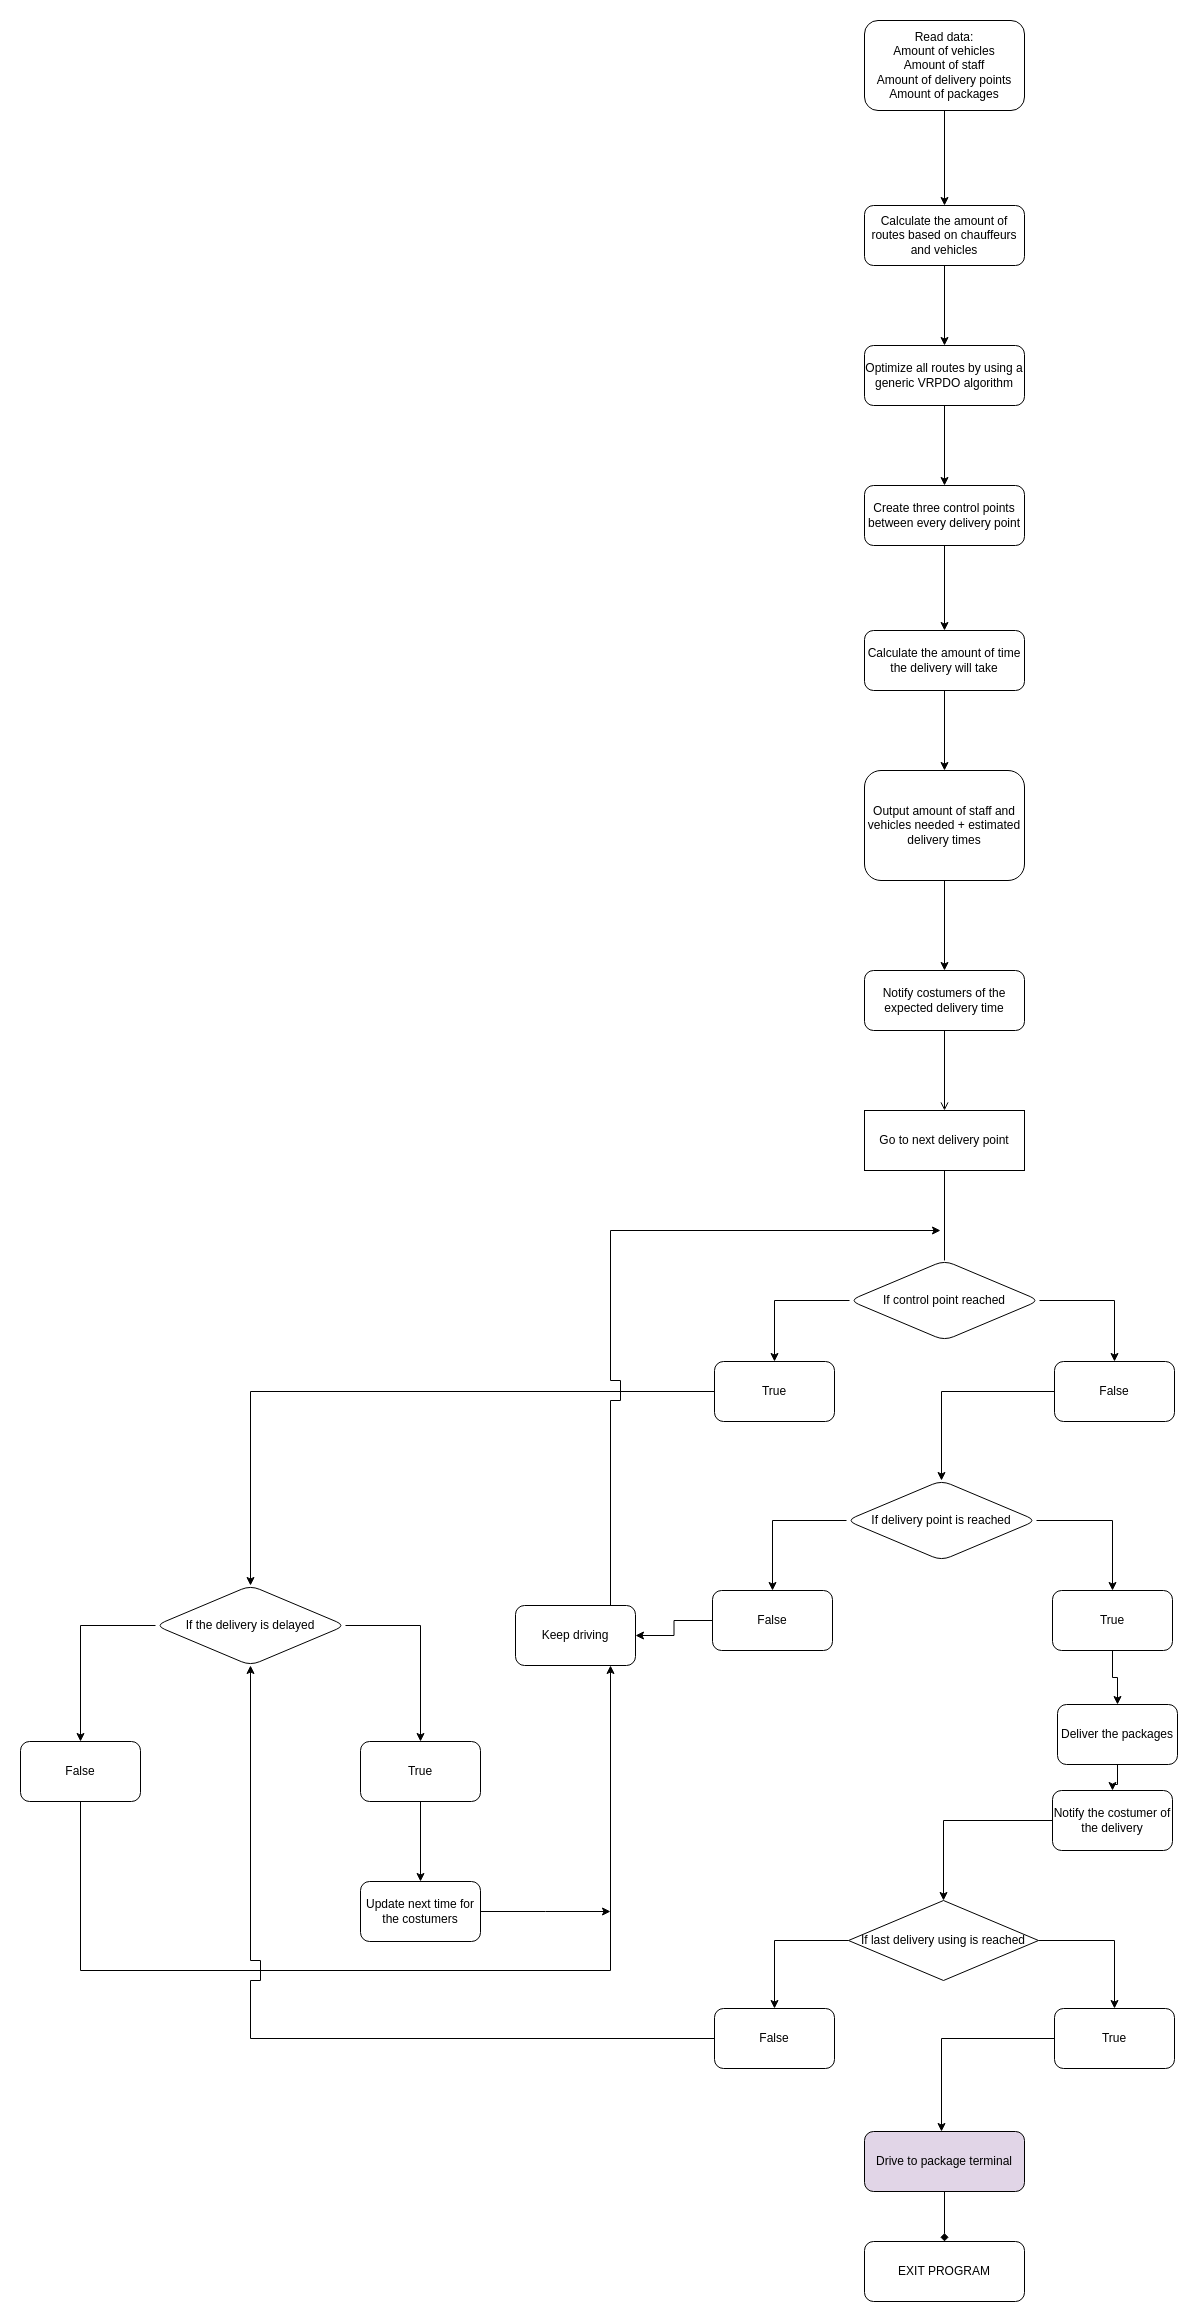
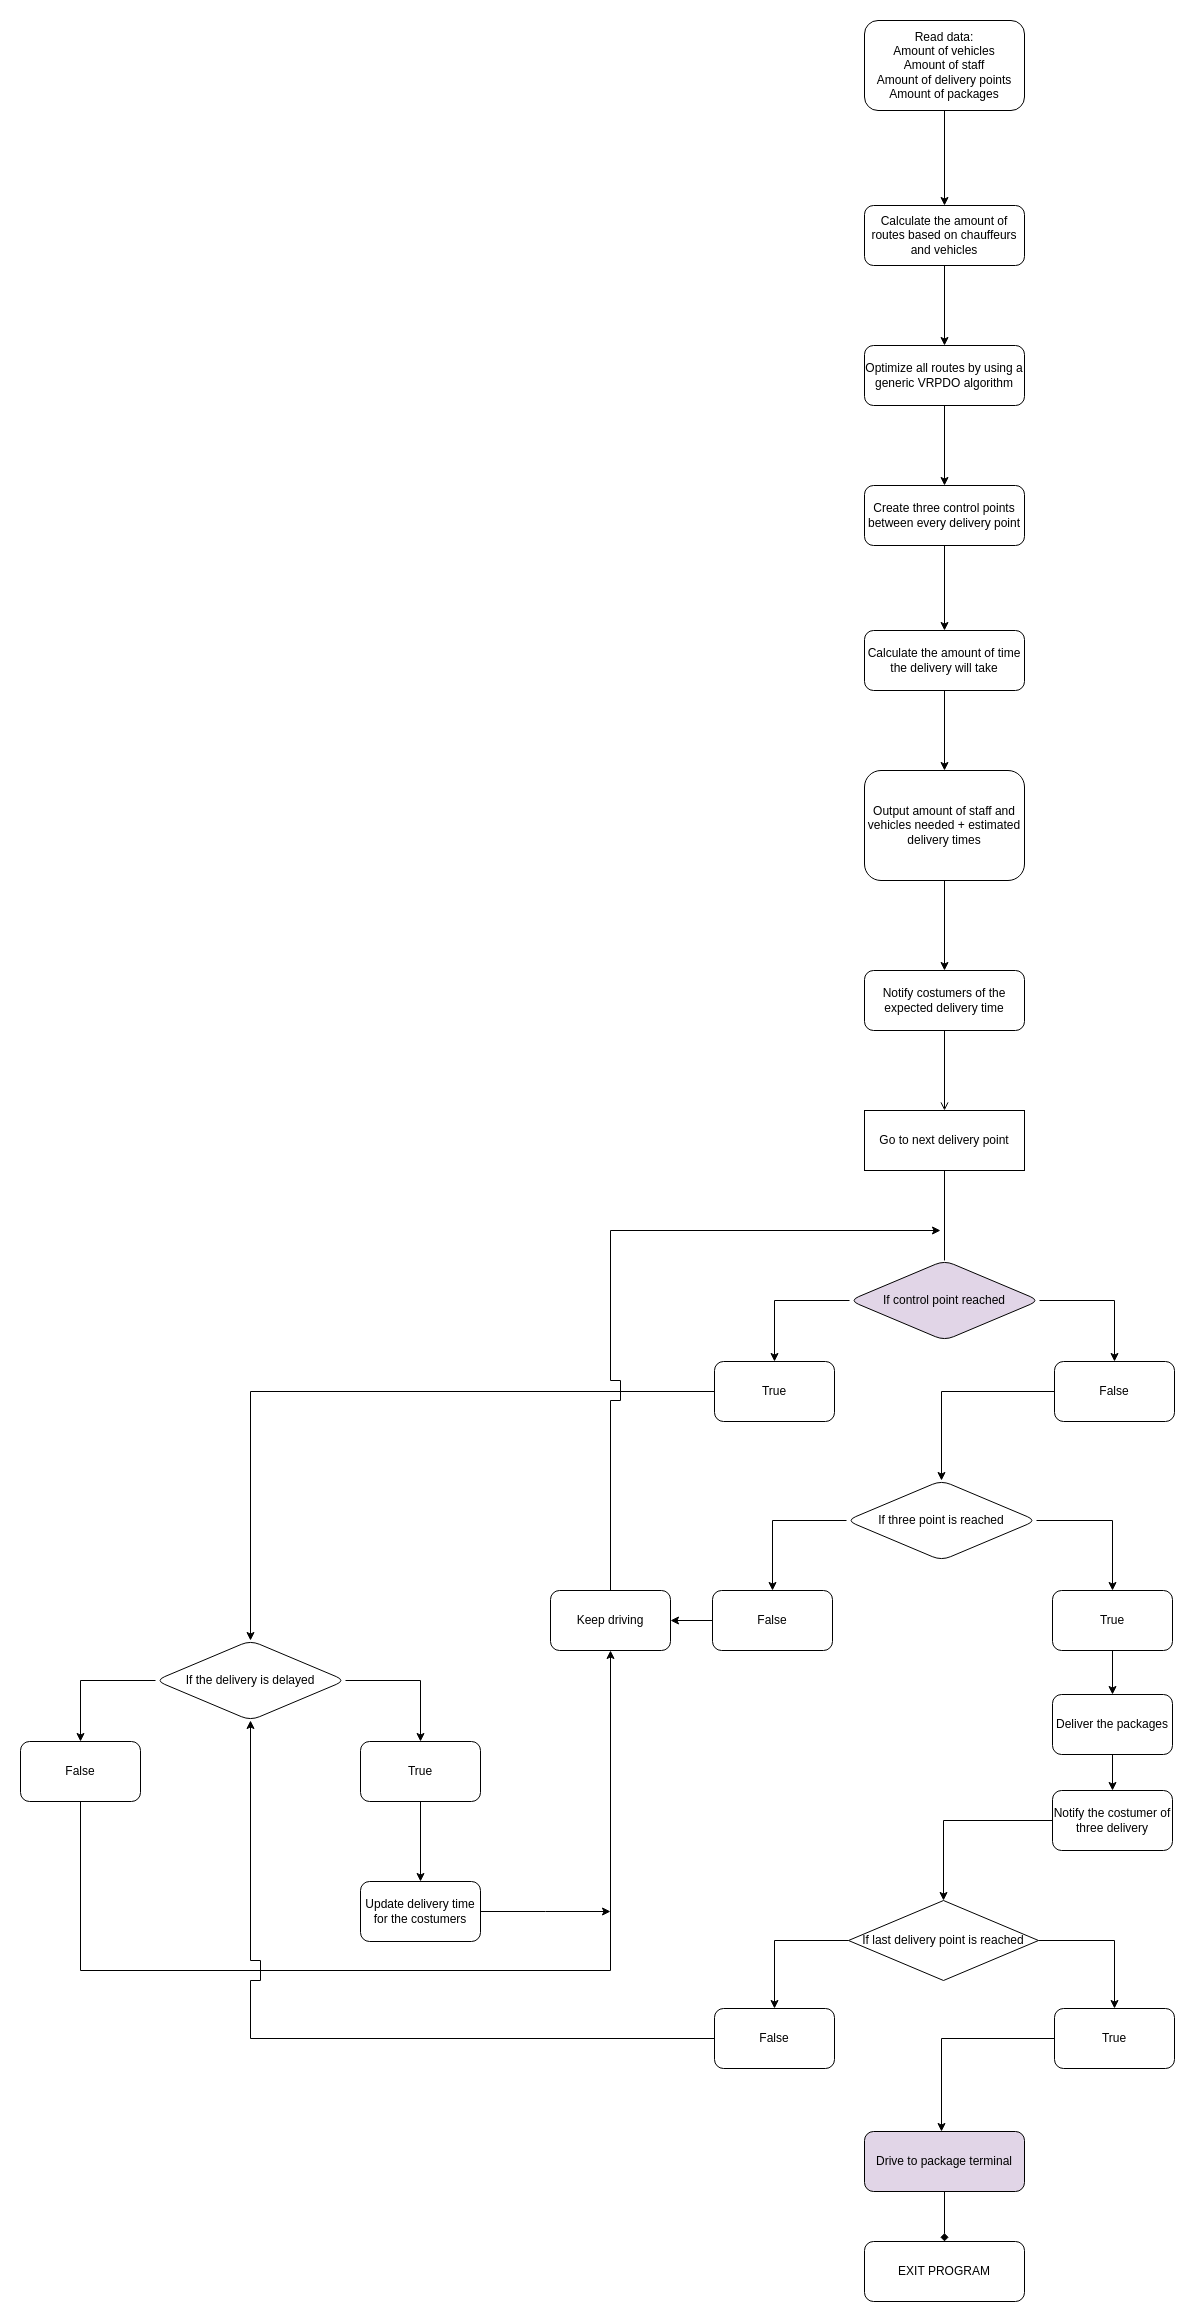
node "If control point reached": fillcolor #ffffff -> #e1d5e7
node "If delivery point is reached": label "If delivery point is reached" -> "If three point is reached"
node "If the delivery is delayed": moved (251, 1626) -> (251, 1681)
node "Keep driving": moved (576, 1636) -> (611, 1621)
node "Deliver the packages": moved (1118, 1735) -> (1113, 1725)
node "Notify the costumer of the delivery": label "Notify the costumer of the delivery" -> "Notify the costumer of three delivery"
node "Update next time for the costumers": label "Update next time for the costumers" -> "Update delivery time for the costumers"
node "If last delivery using is reached": label "If last delivery using is reached" -> "If last delivery point is reached"
